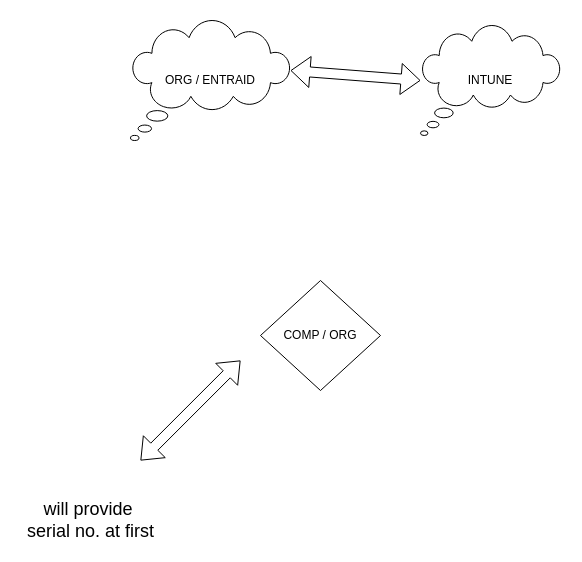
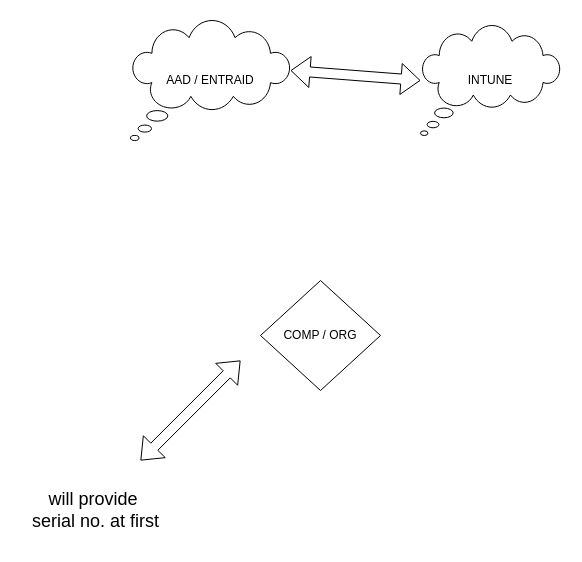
node "ORG / ENTRAID": label "ORG / ENTRAID" -> "AAD / ENTRAID"
node "will provide serial no. at first": moved (91, 521) -> (96, 511)
